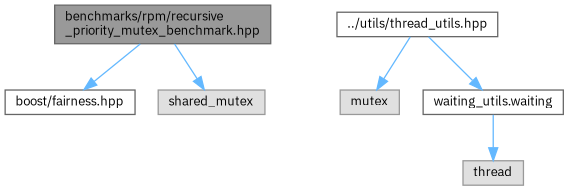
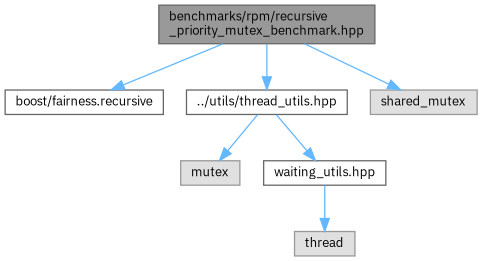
edge "benchmarks/rpm/recursive _priority_mutex_benchmark.hpp" -> "../utils/thread_utils.hpp": added
node "boost/fairness.hpp": label "boost/fairness.hpp" -> "boost/fairness.recursive"
node "waiting_utils.waiting": label "waiting_utils.waiting" -> "waiting_utils.hpp"
